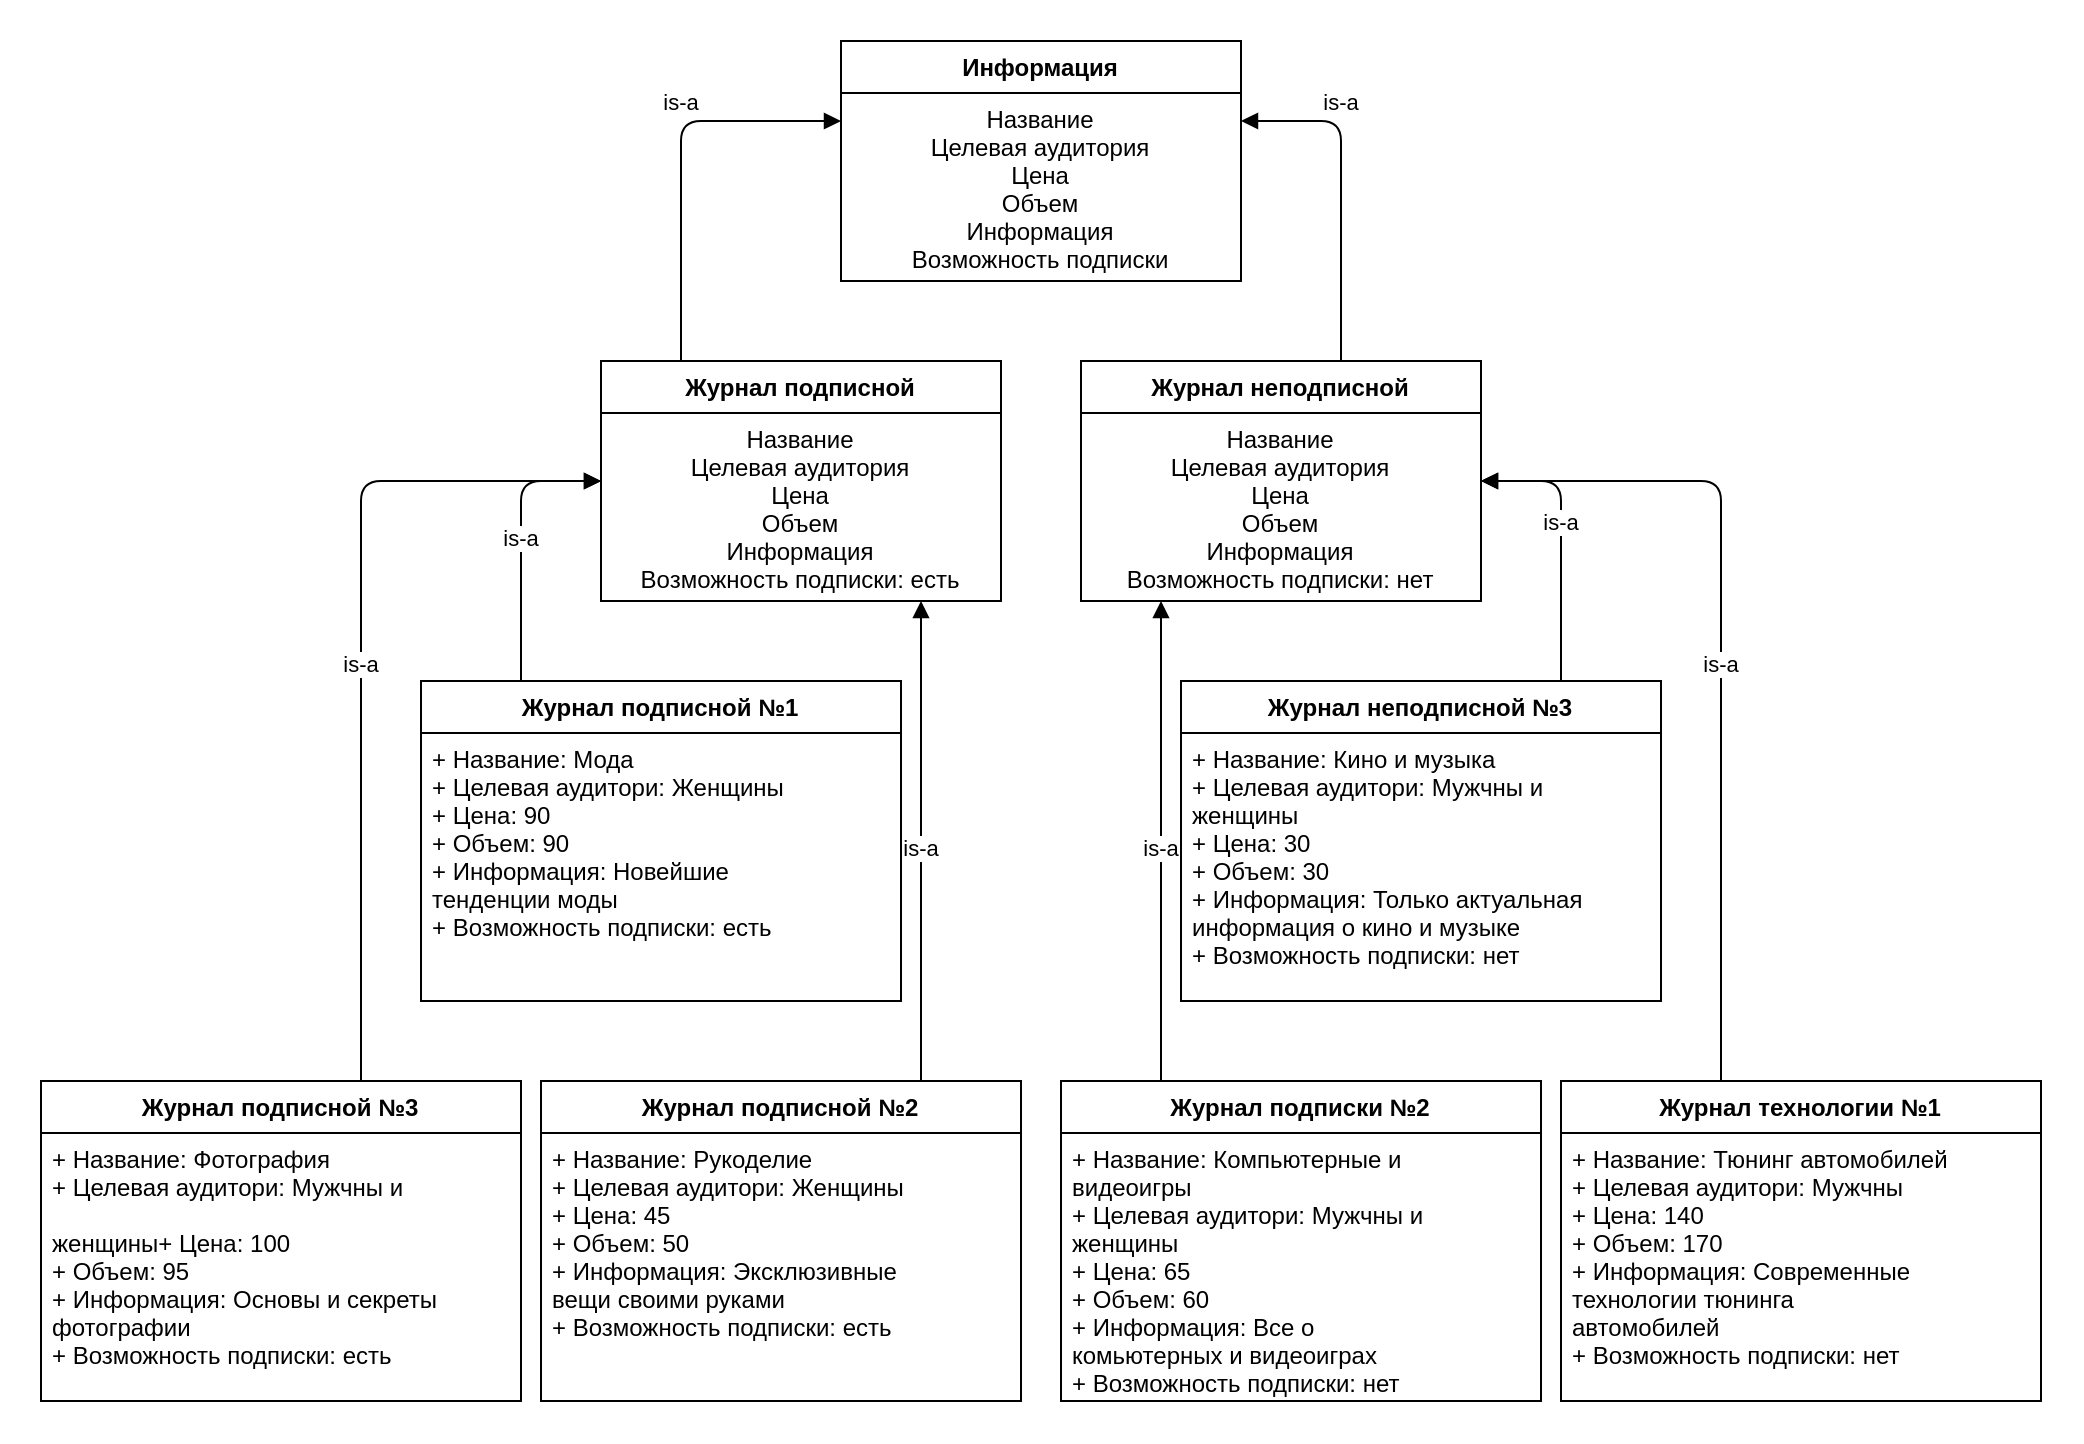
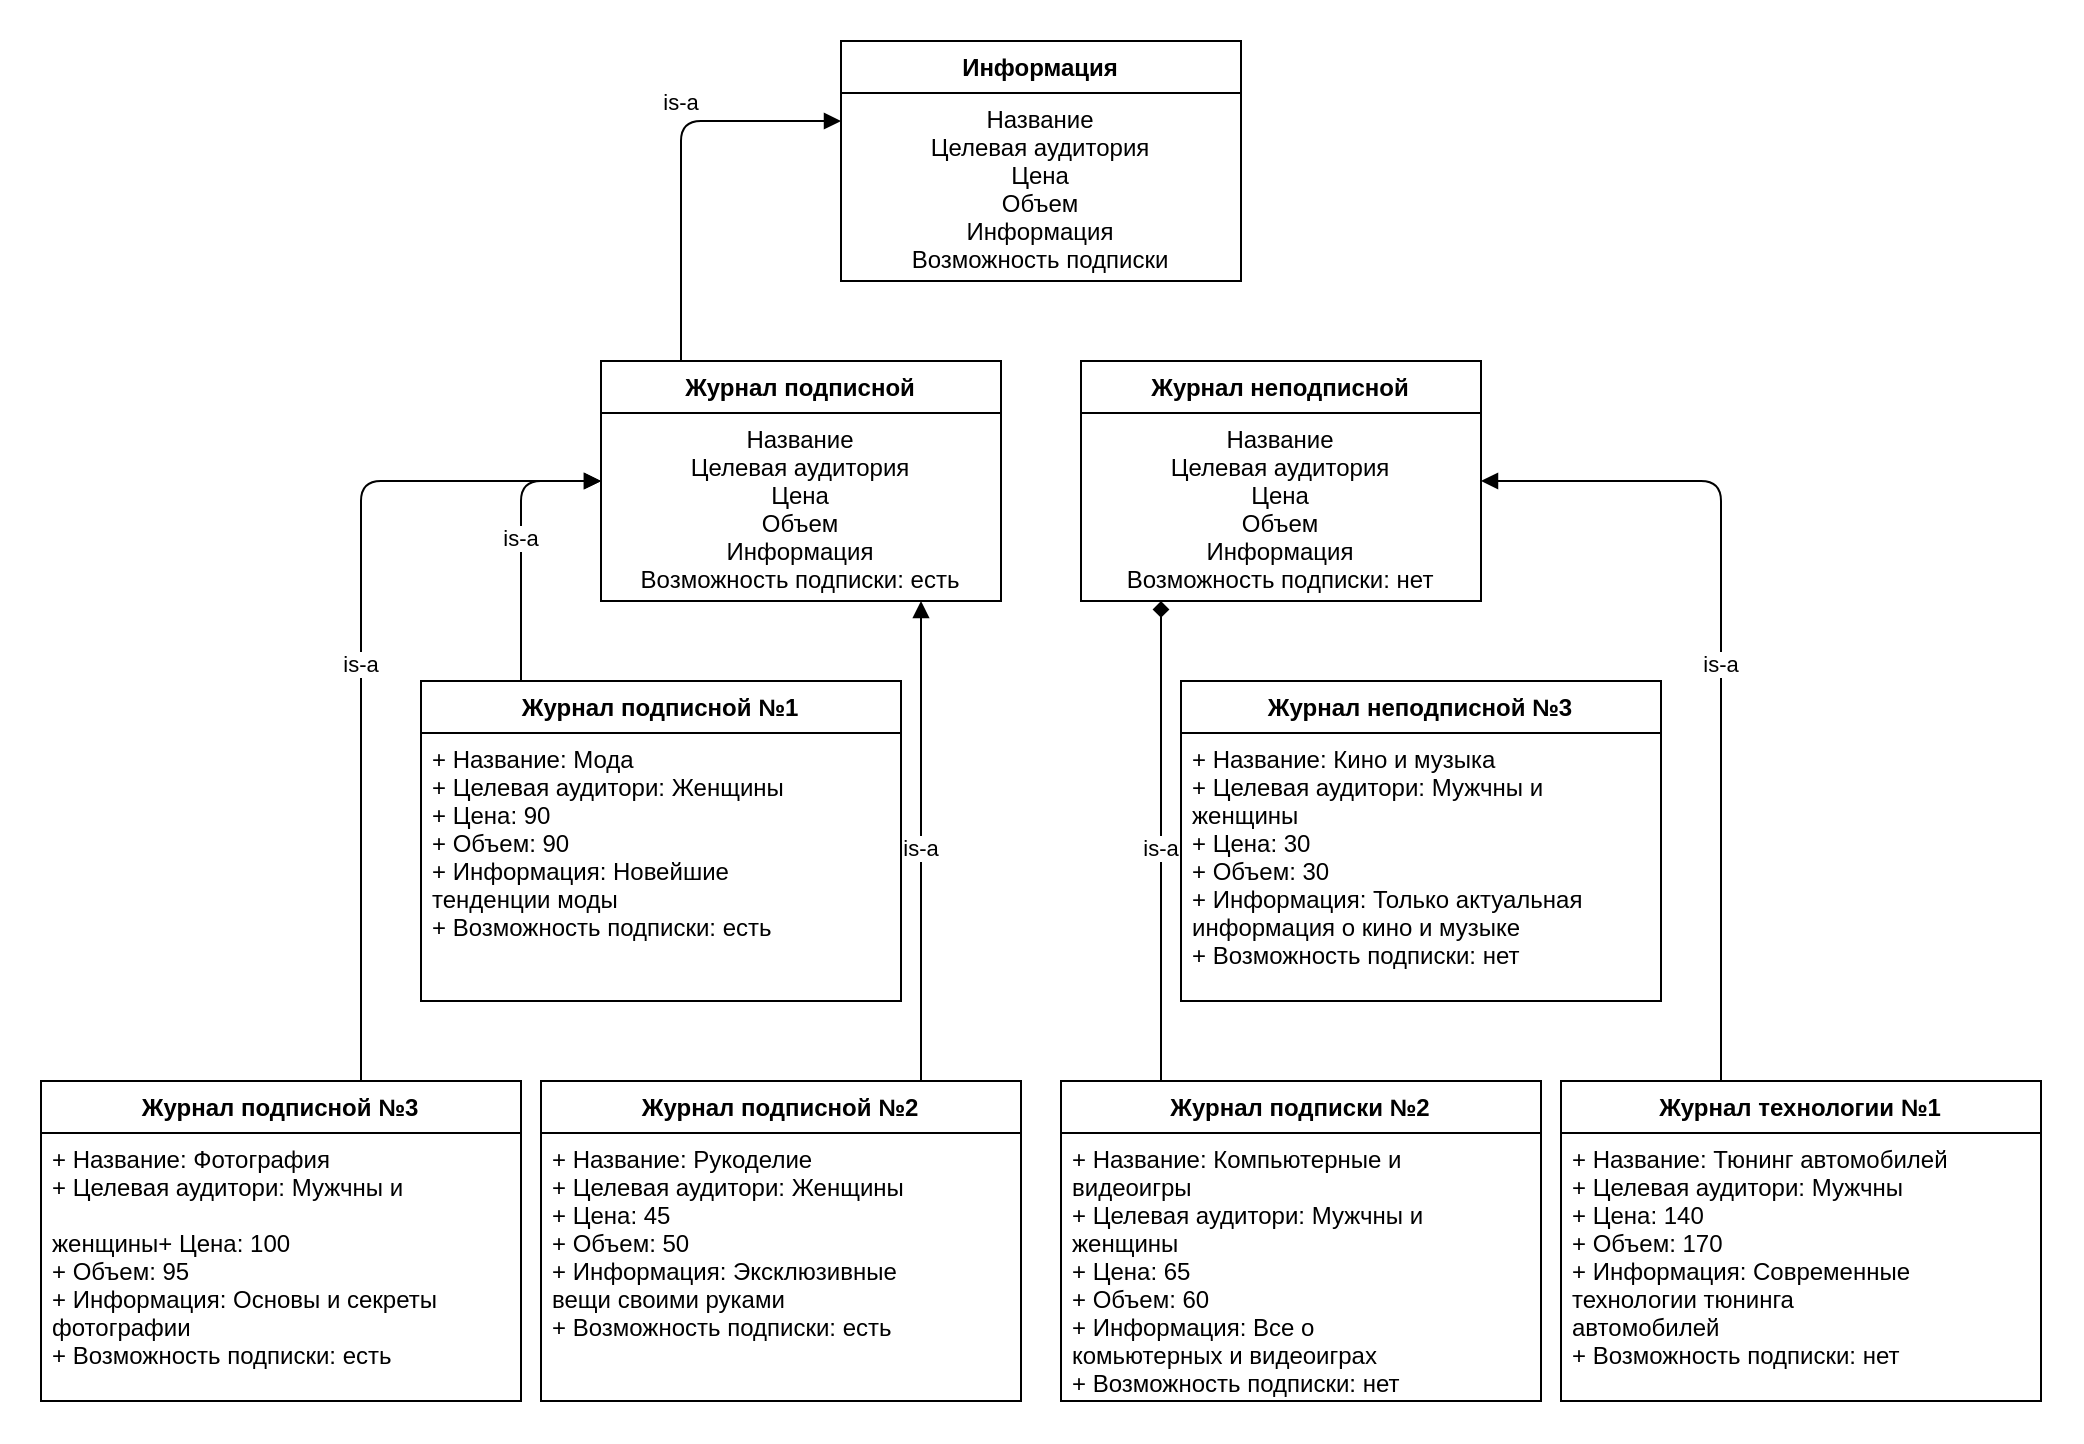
edge "Журнал неподписной" -> "Информация": removed, label "is-a"
edge "Журнал неподписной №3" -> "Журнал неподписной": removed, label "is-a"
edge "Журнал подписки №2" -> "Журнал неподписной": arrowhead block -> diamond
